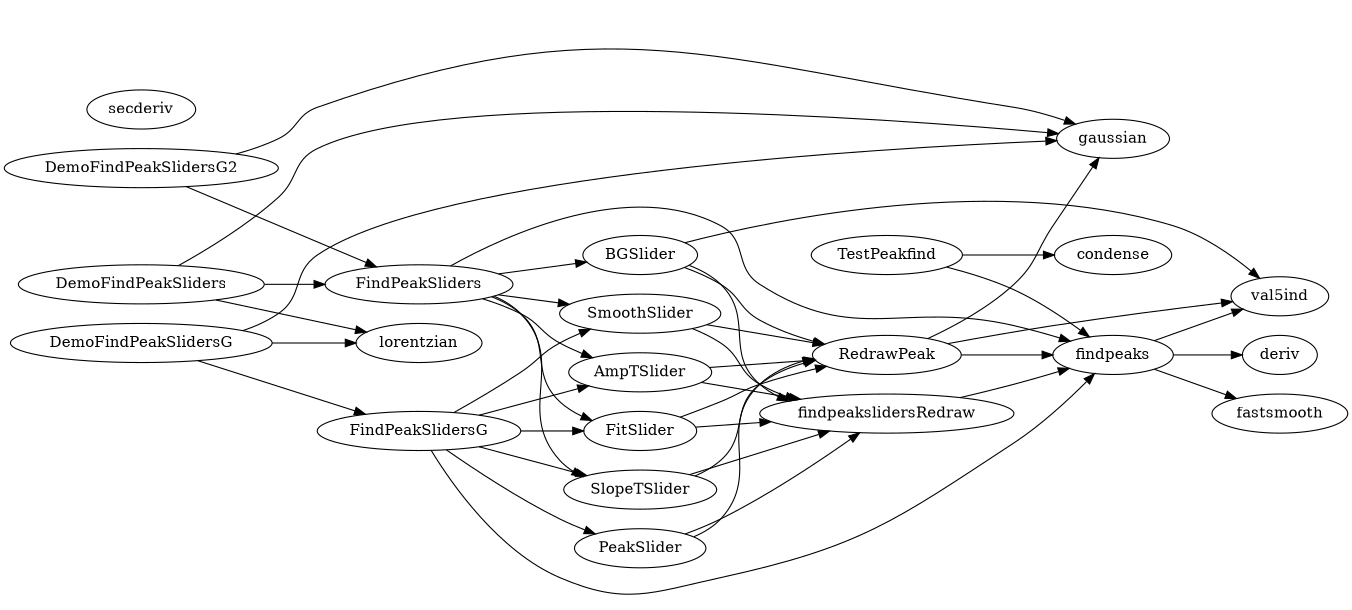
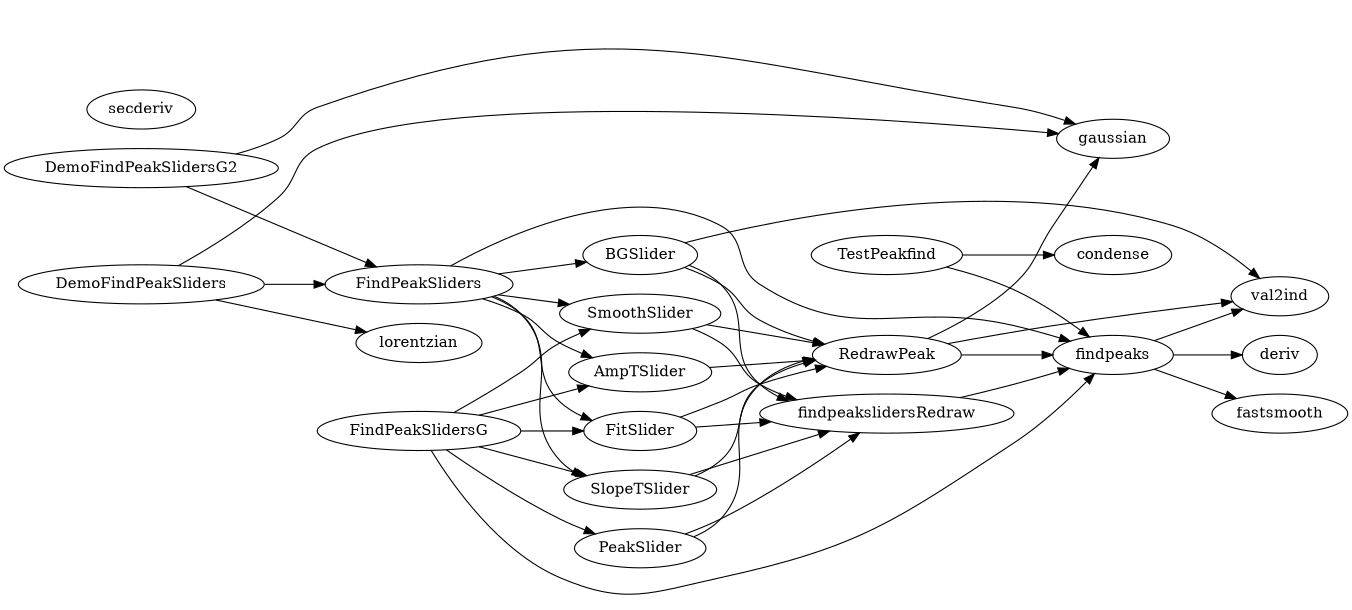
node "val5ind": label "val5ind" -> "val2ind"
node "DemoFindPeakSlidersG": removed
edge "AmpTSlider" -> "findpeakslidersRedraw": removed
